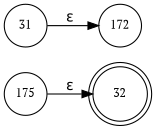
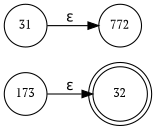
node "172": label "172" -> "772"
node "175": label "175" -> "173"
